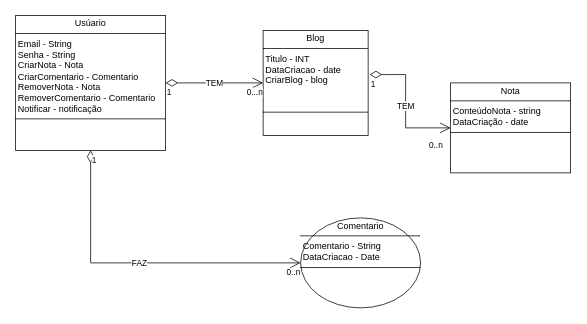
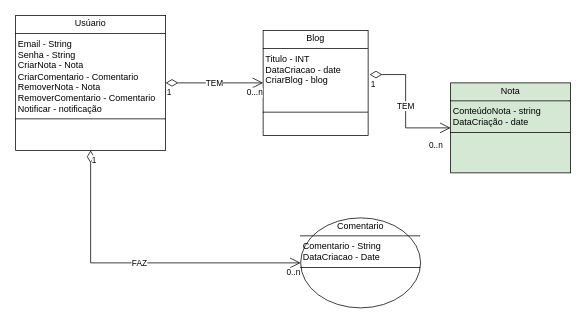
node "Nota ConteúdoNota - string DataCriação - date": fillcolor #ffffff -> #d5e8d4
